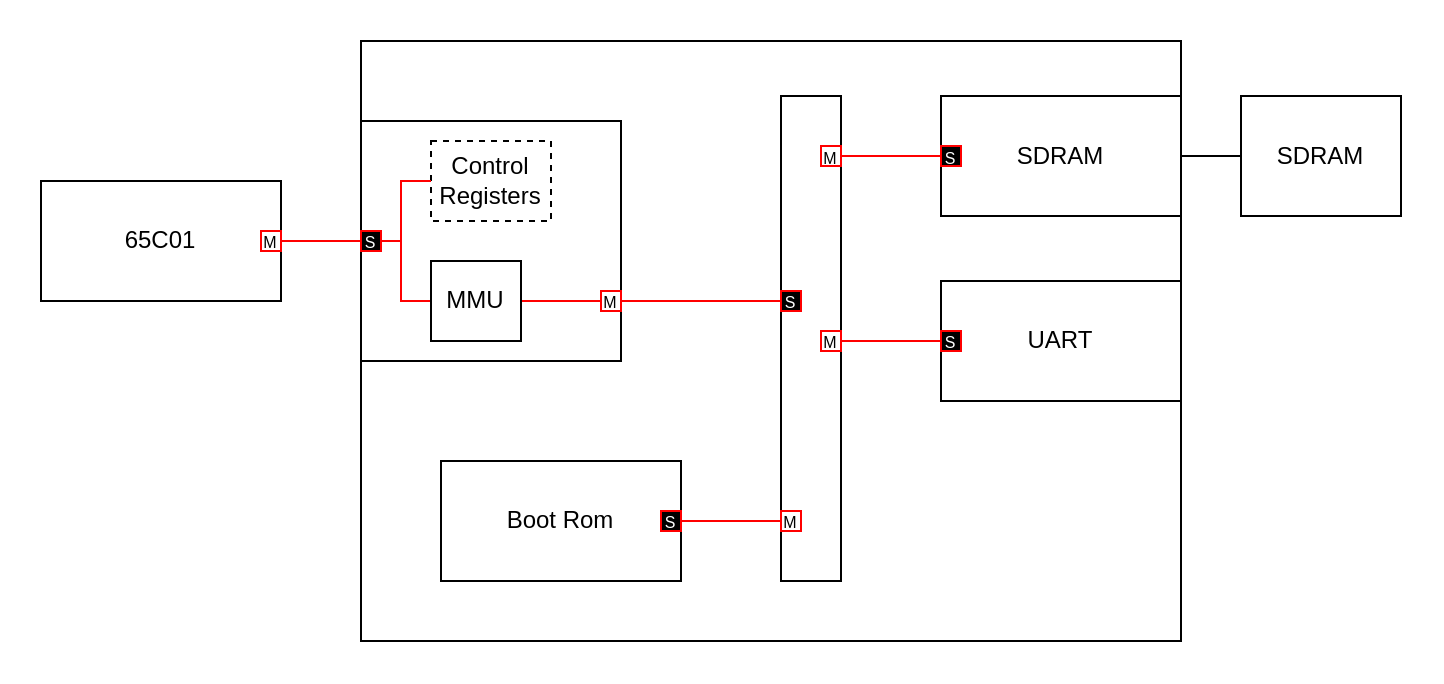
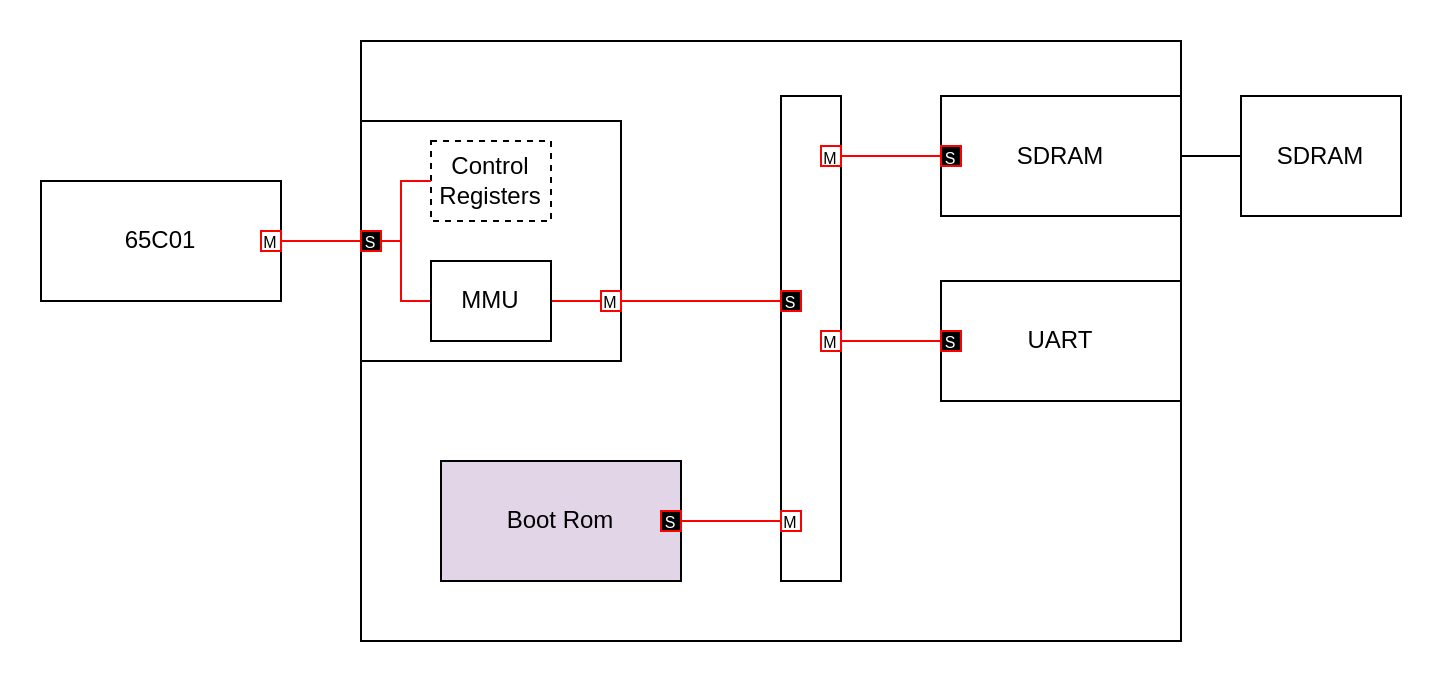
node "MMU": size 90x80 -> 120x80
node "Boot Rom": fillcolor #ffffff -> #e1d5e7
